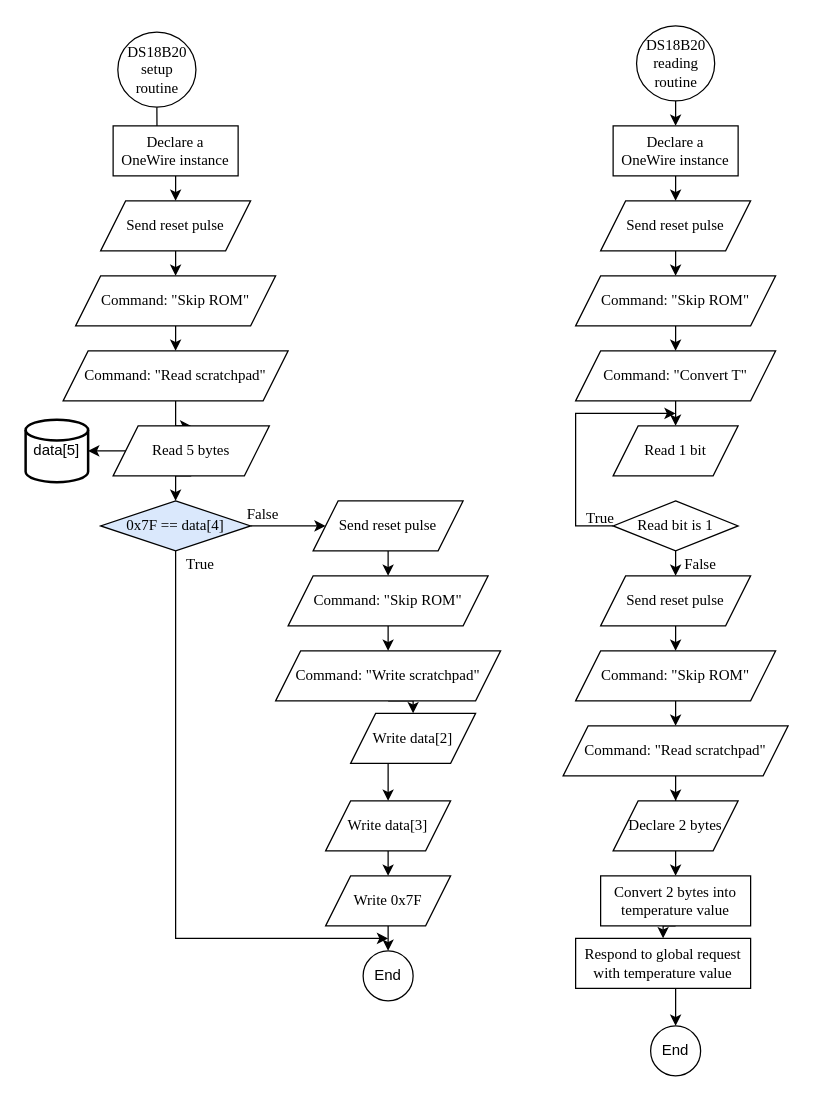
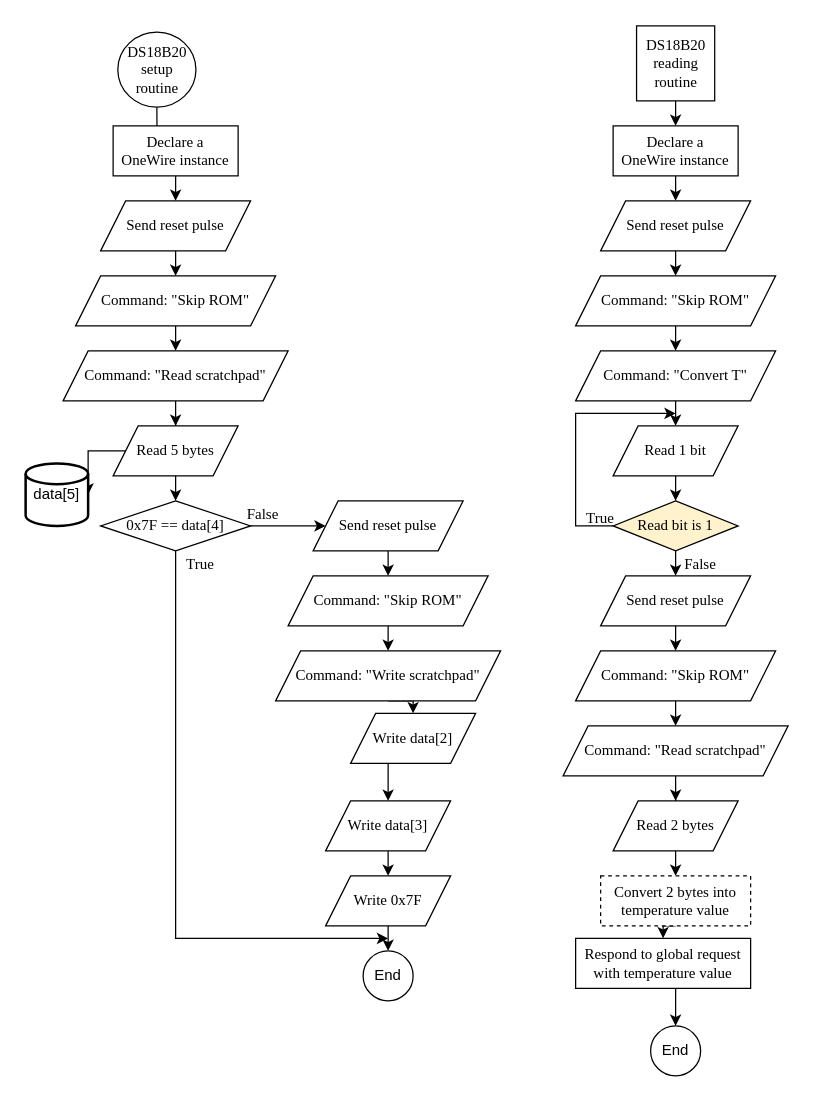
node "DS18B20 reading routine": shape ellipse -> rectangle
node "data[5]": moved (57, 451) -> (57, 494)
node "Read 5 bytes": size 156x50 -> 125x50
edge "Read 1 bit" -> "Read bit is 1": added
node "0x7F == data[4]": fillcolor #dae8fc -> #ffffff
node "Read bit is 1": fillcolor #ffffff -> #fff2cc
node "Declare 2 bytes": label "Declare 2 bytes" -> "Read 2 bytes"
node "Convert 2 bytes into temperature value": style solid -> dashed
